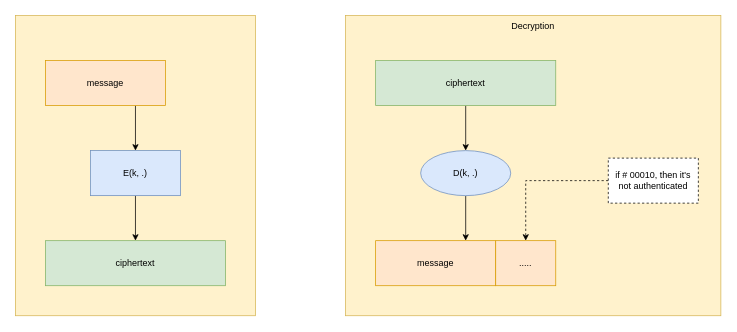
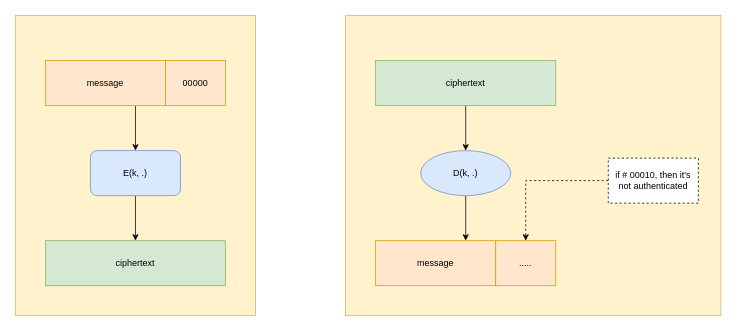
node "Decryption": removed
node "00000": added
node "E(k, .)": shape rectangle -> rounded rectangle
